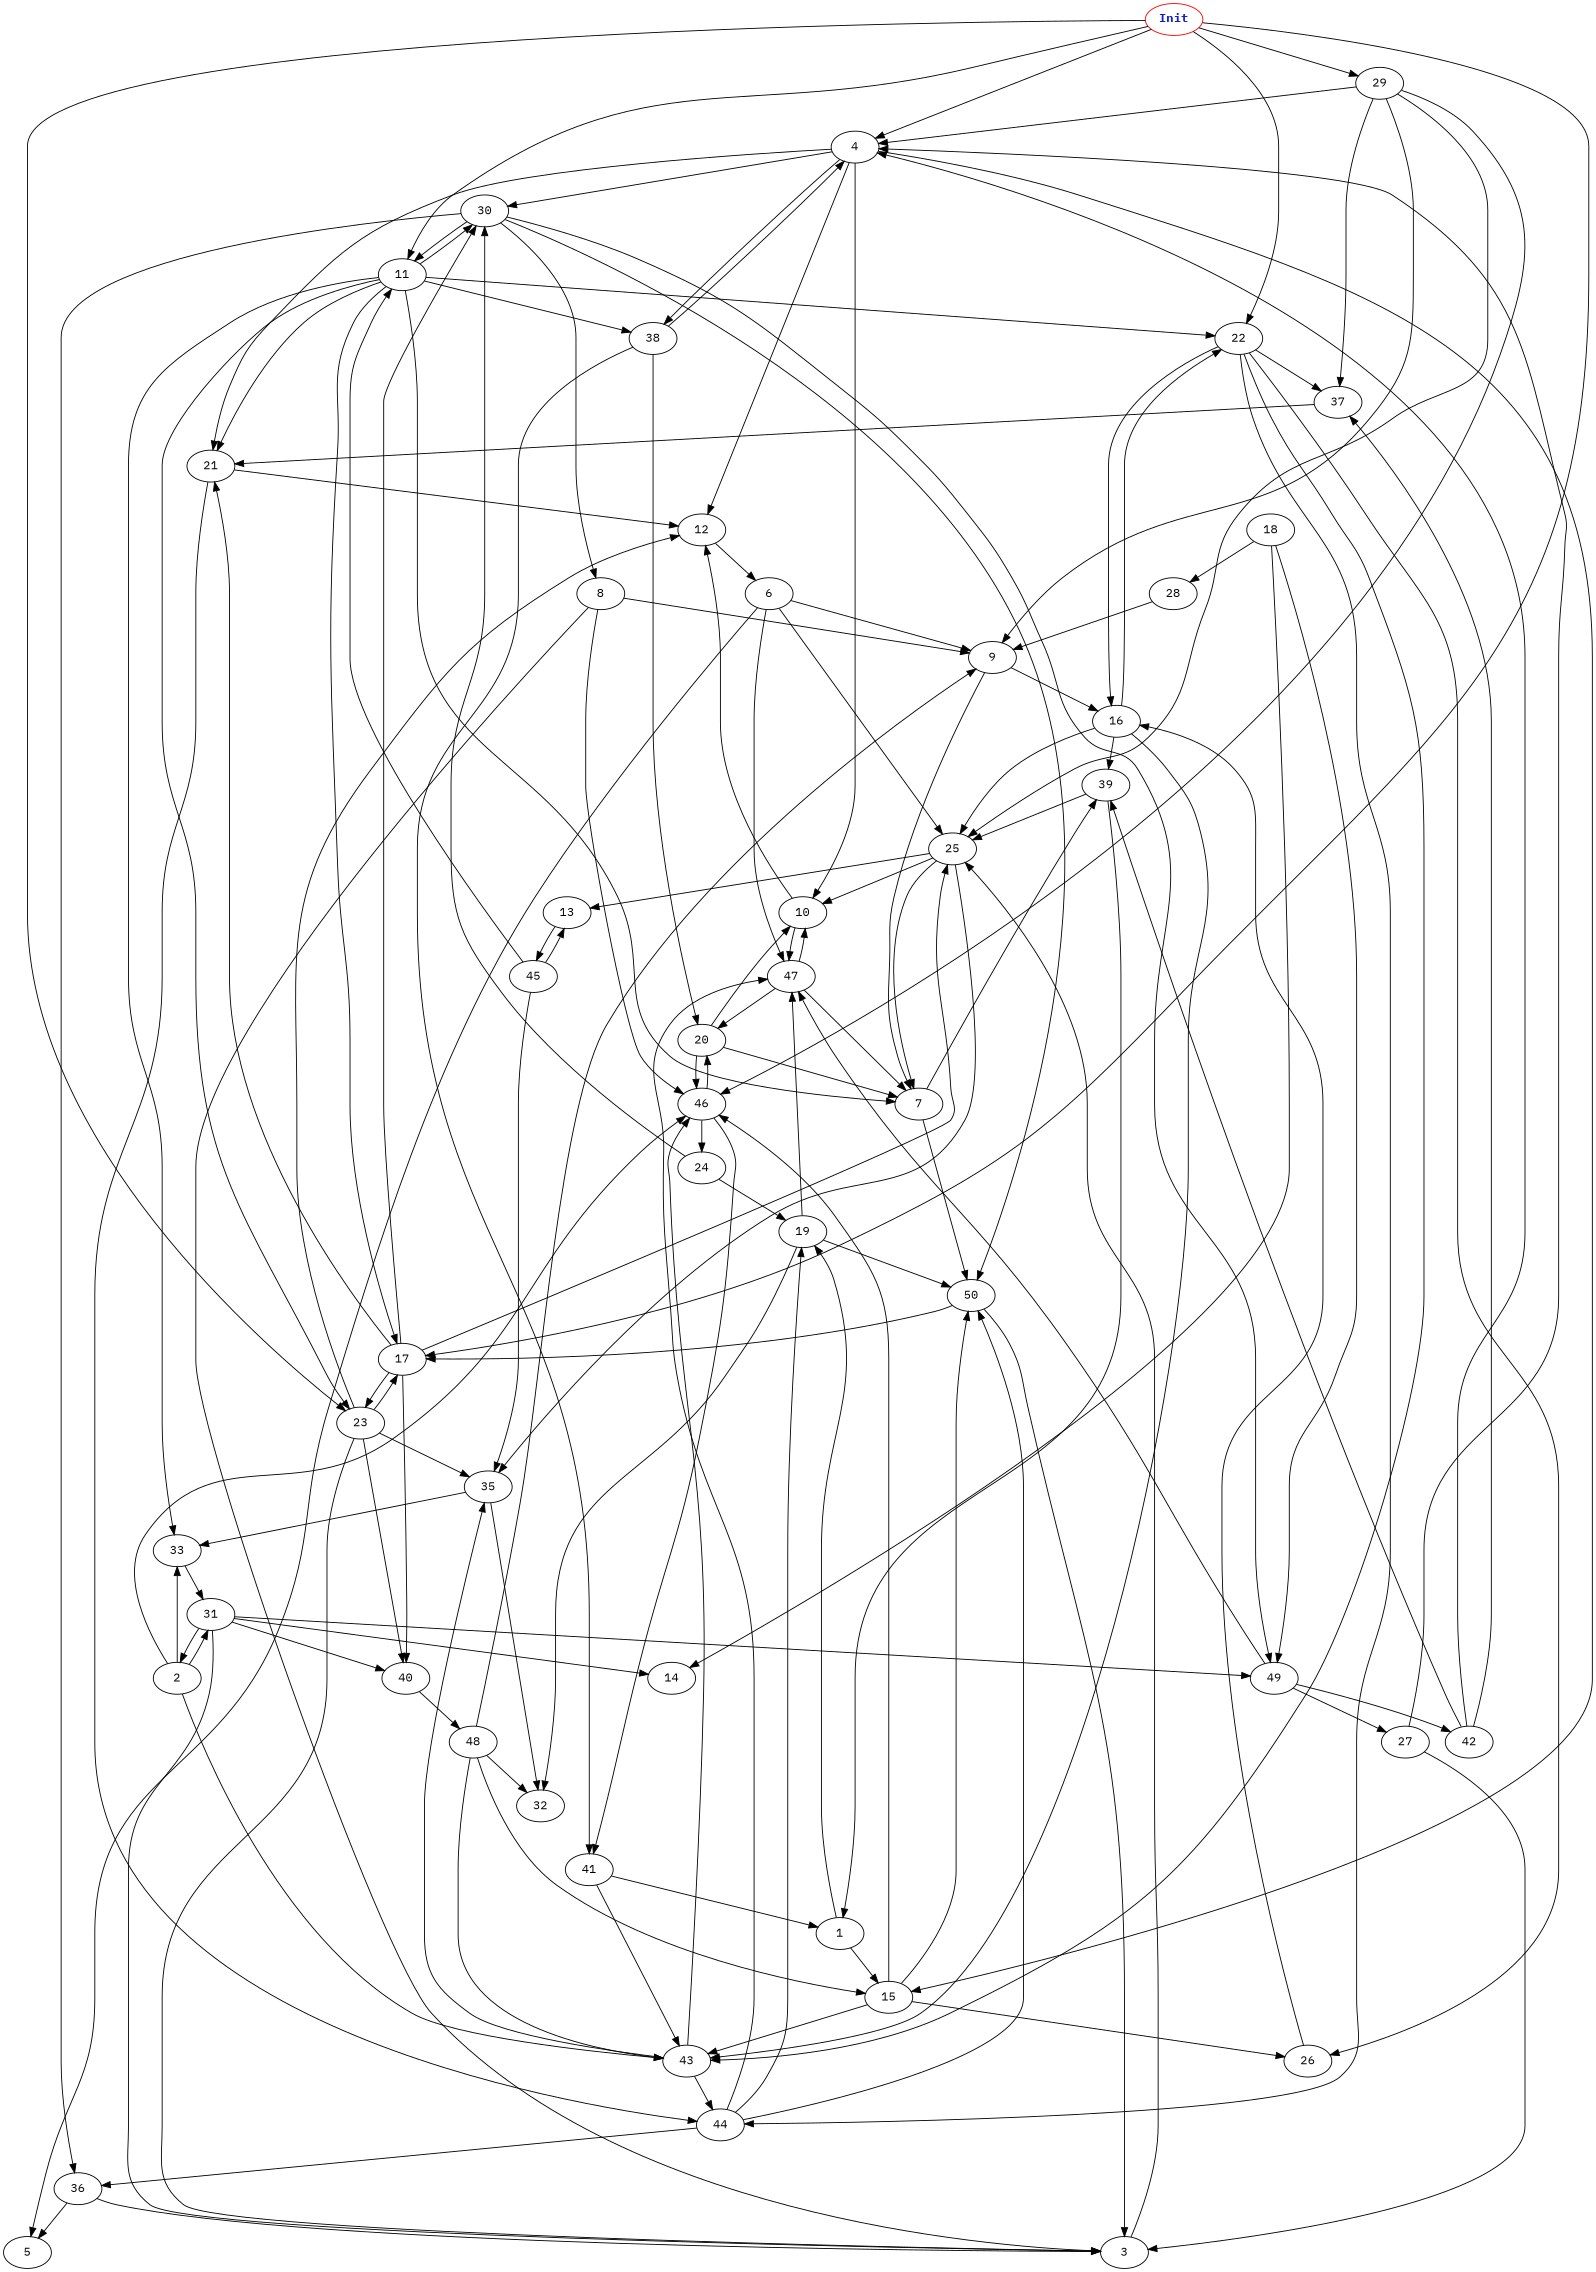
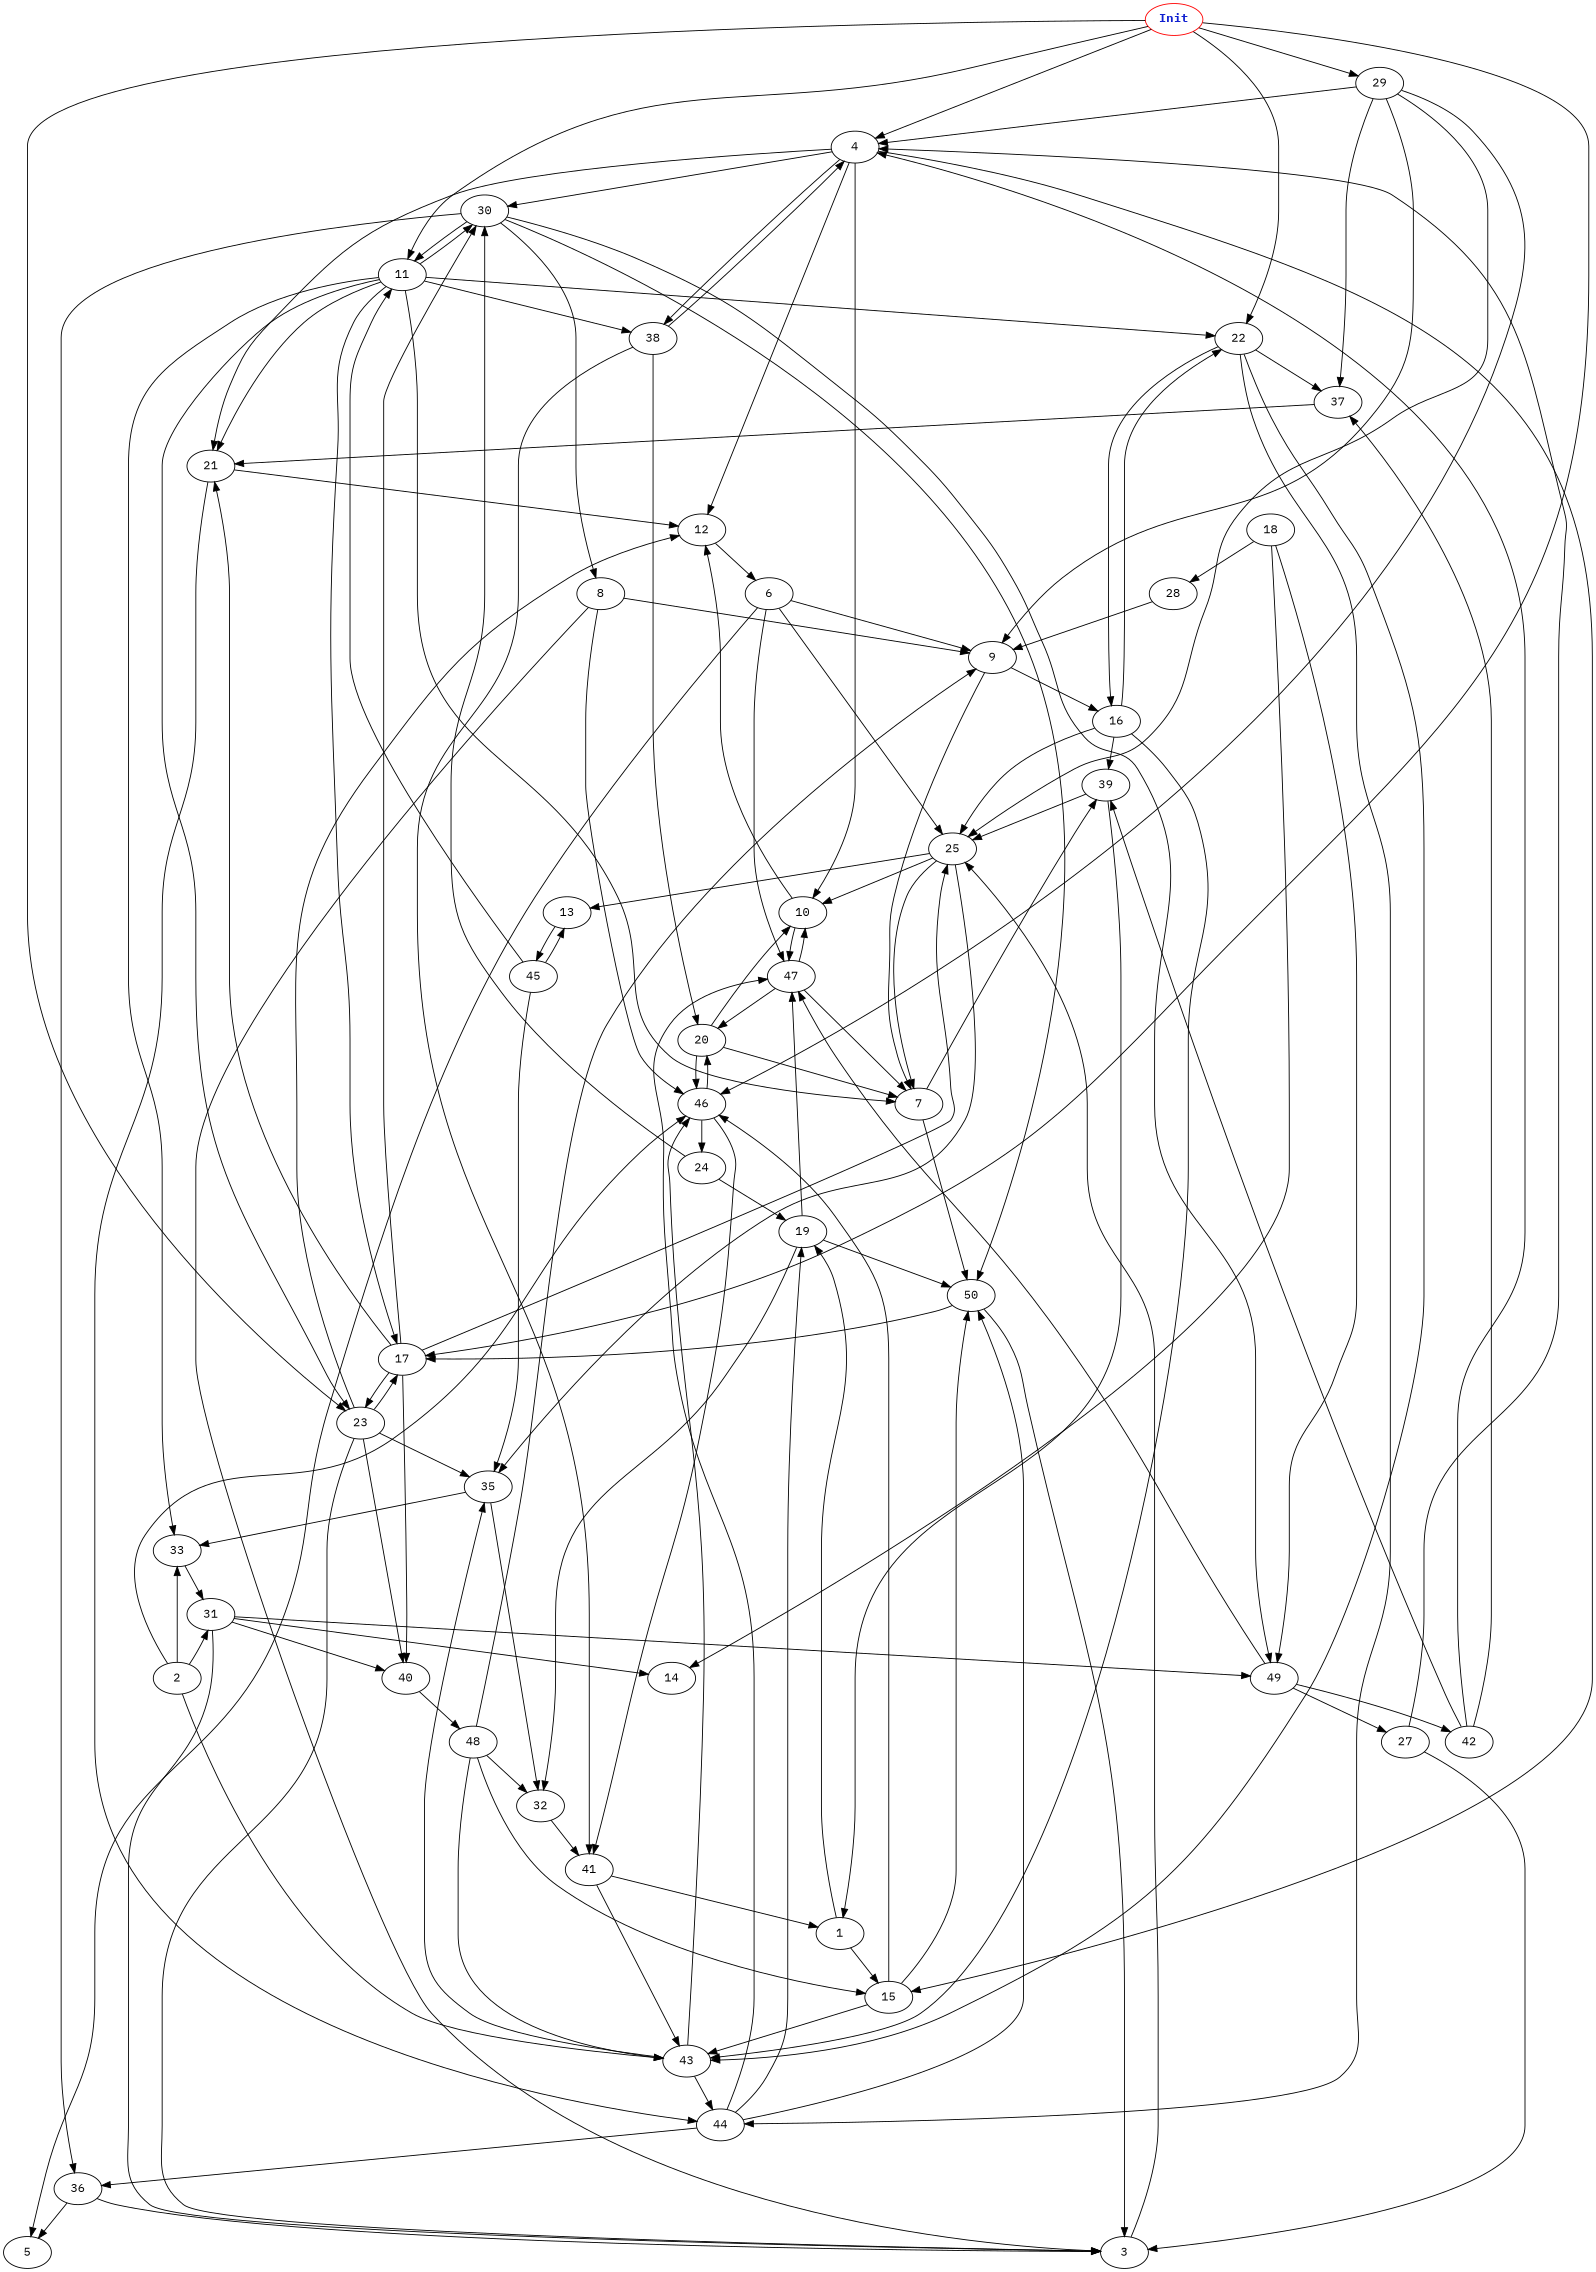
edge "31" -> "2": removed
edge "32" -> "41": added
node "26": removed
